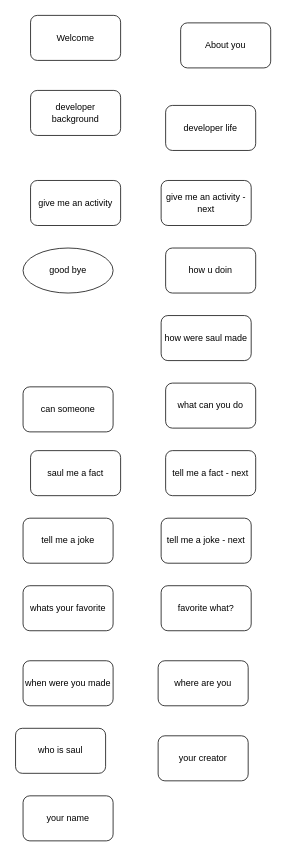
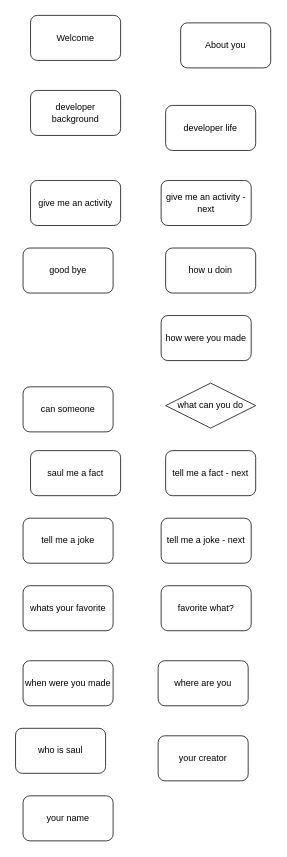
node "good bye": shape ellipse -> rounded rectangle
node "how were saul made": label "how were saul made" -> "how were you made"
node "what can you do": shape rounded rectangle -> diamond
